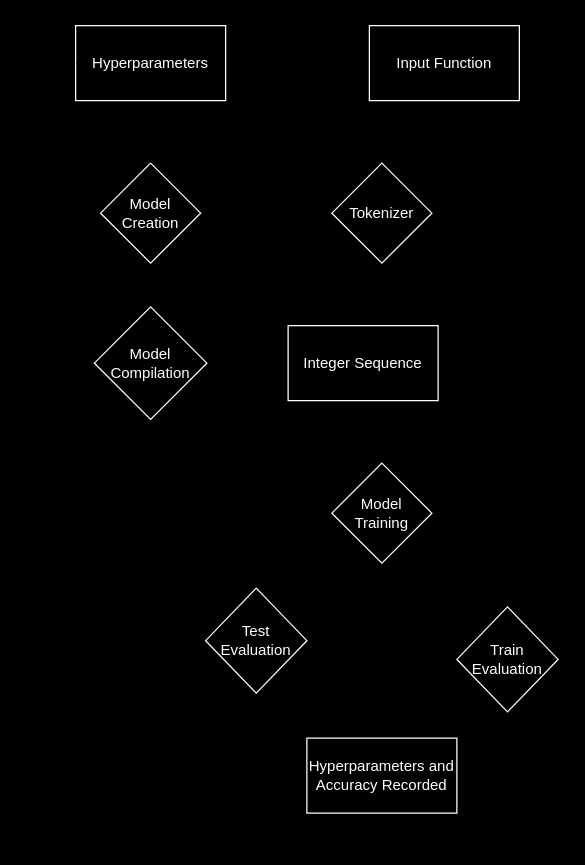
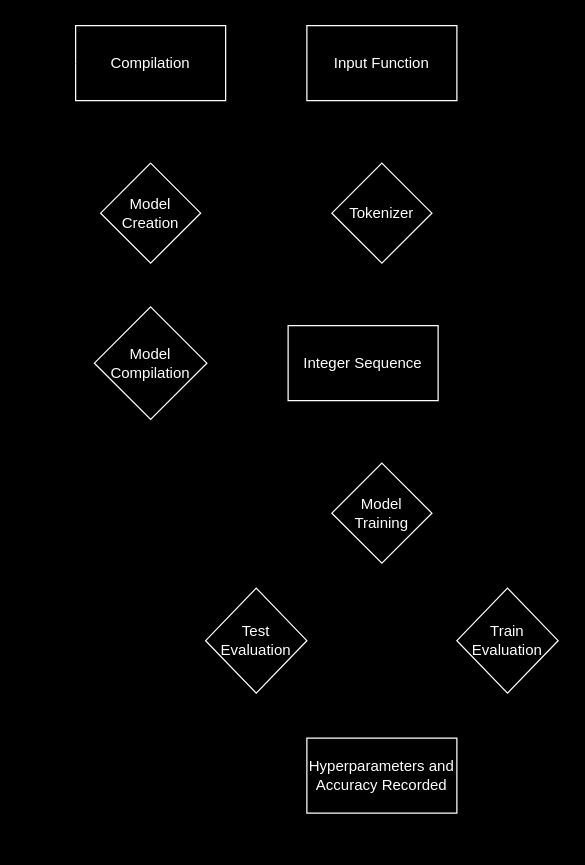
node "Hyperparameters": label "Hyperparameters" -> "Compilation"
node "Input Function": moved (444, 63) -> (382, 63)
node "Train Evaluation": moved (508, 659) -> (508, 641)
